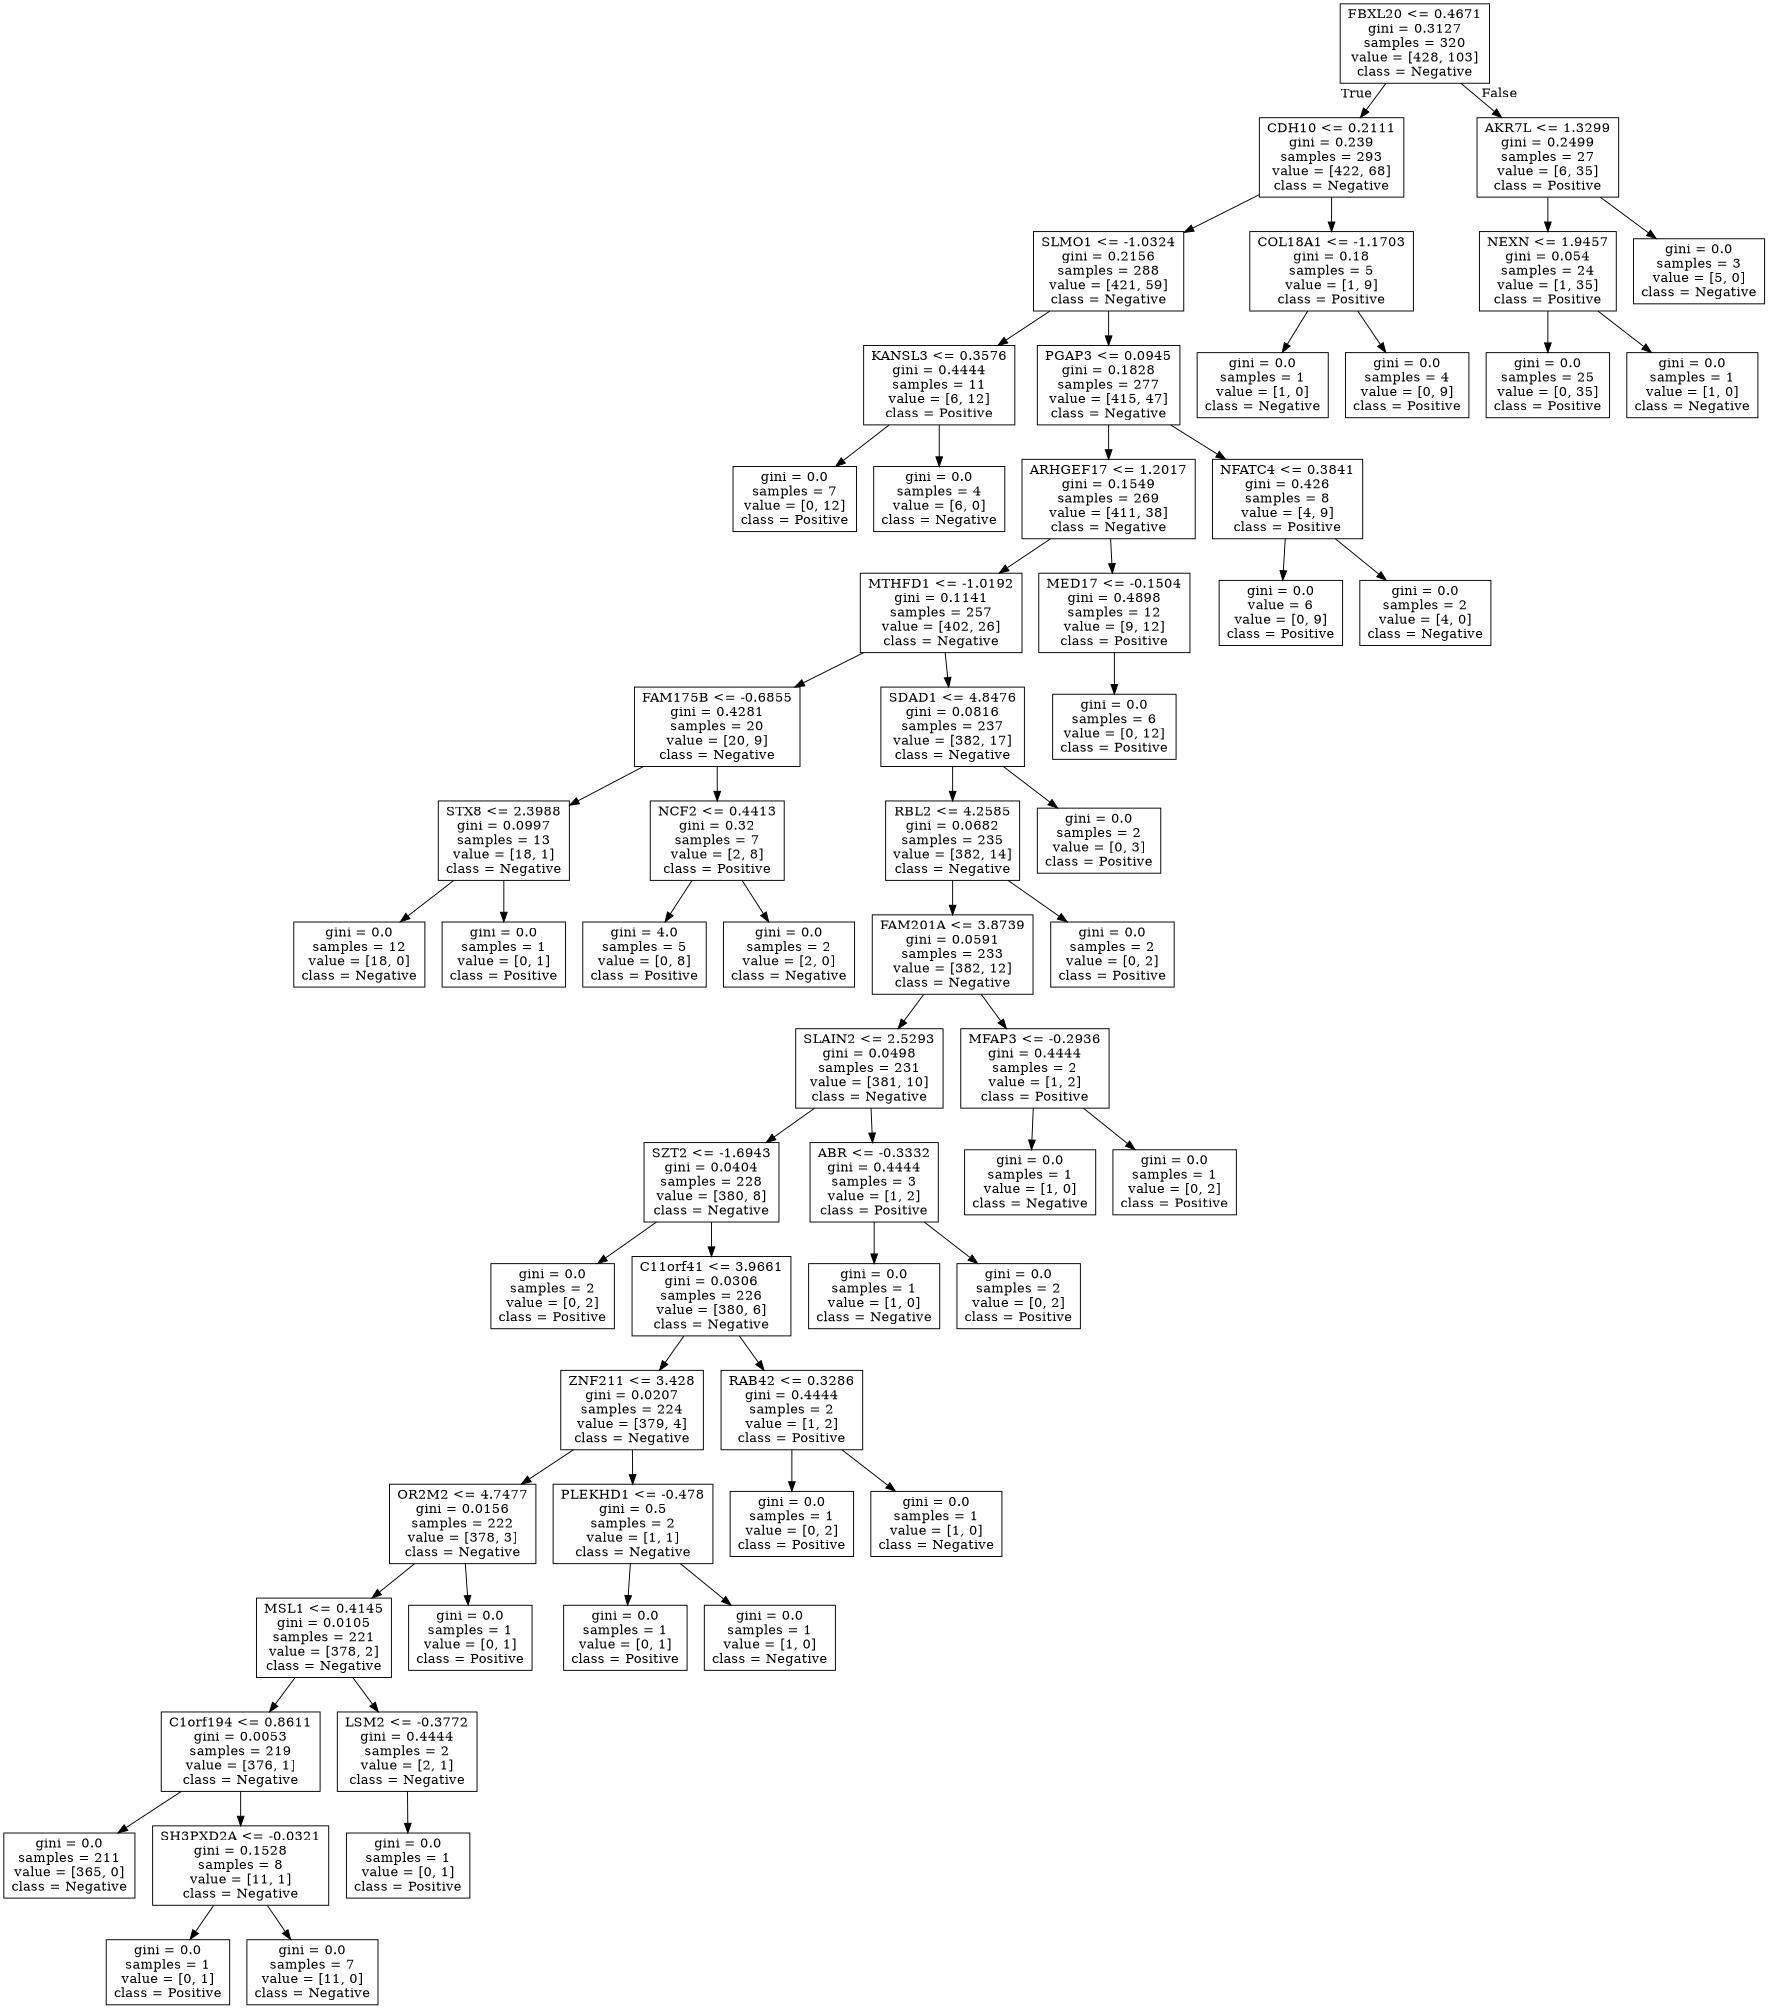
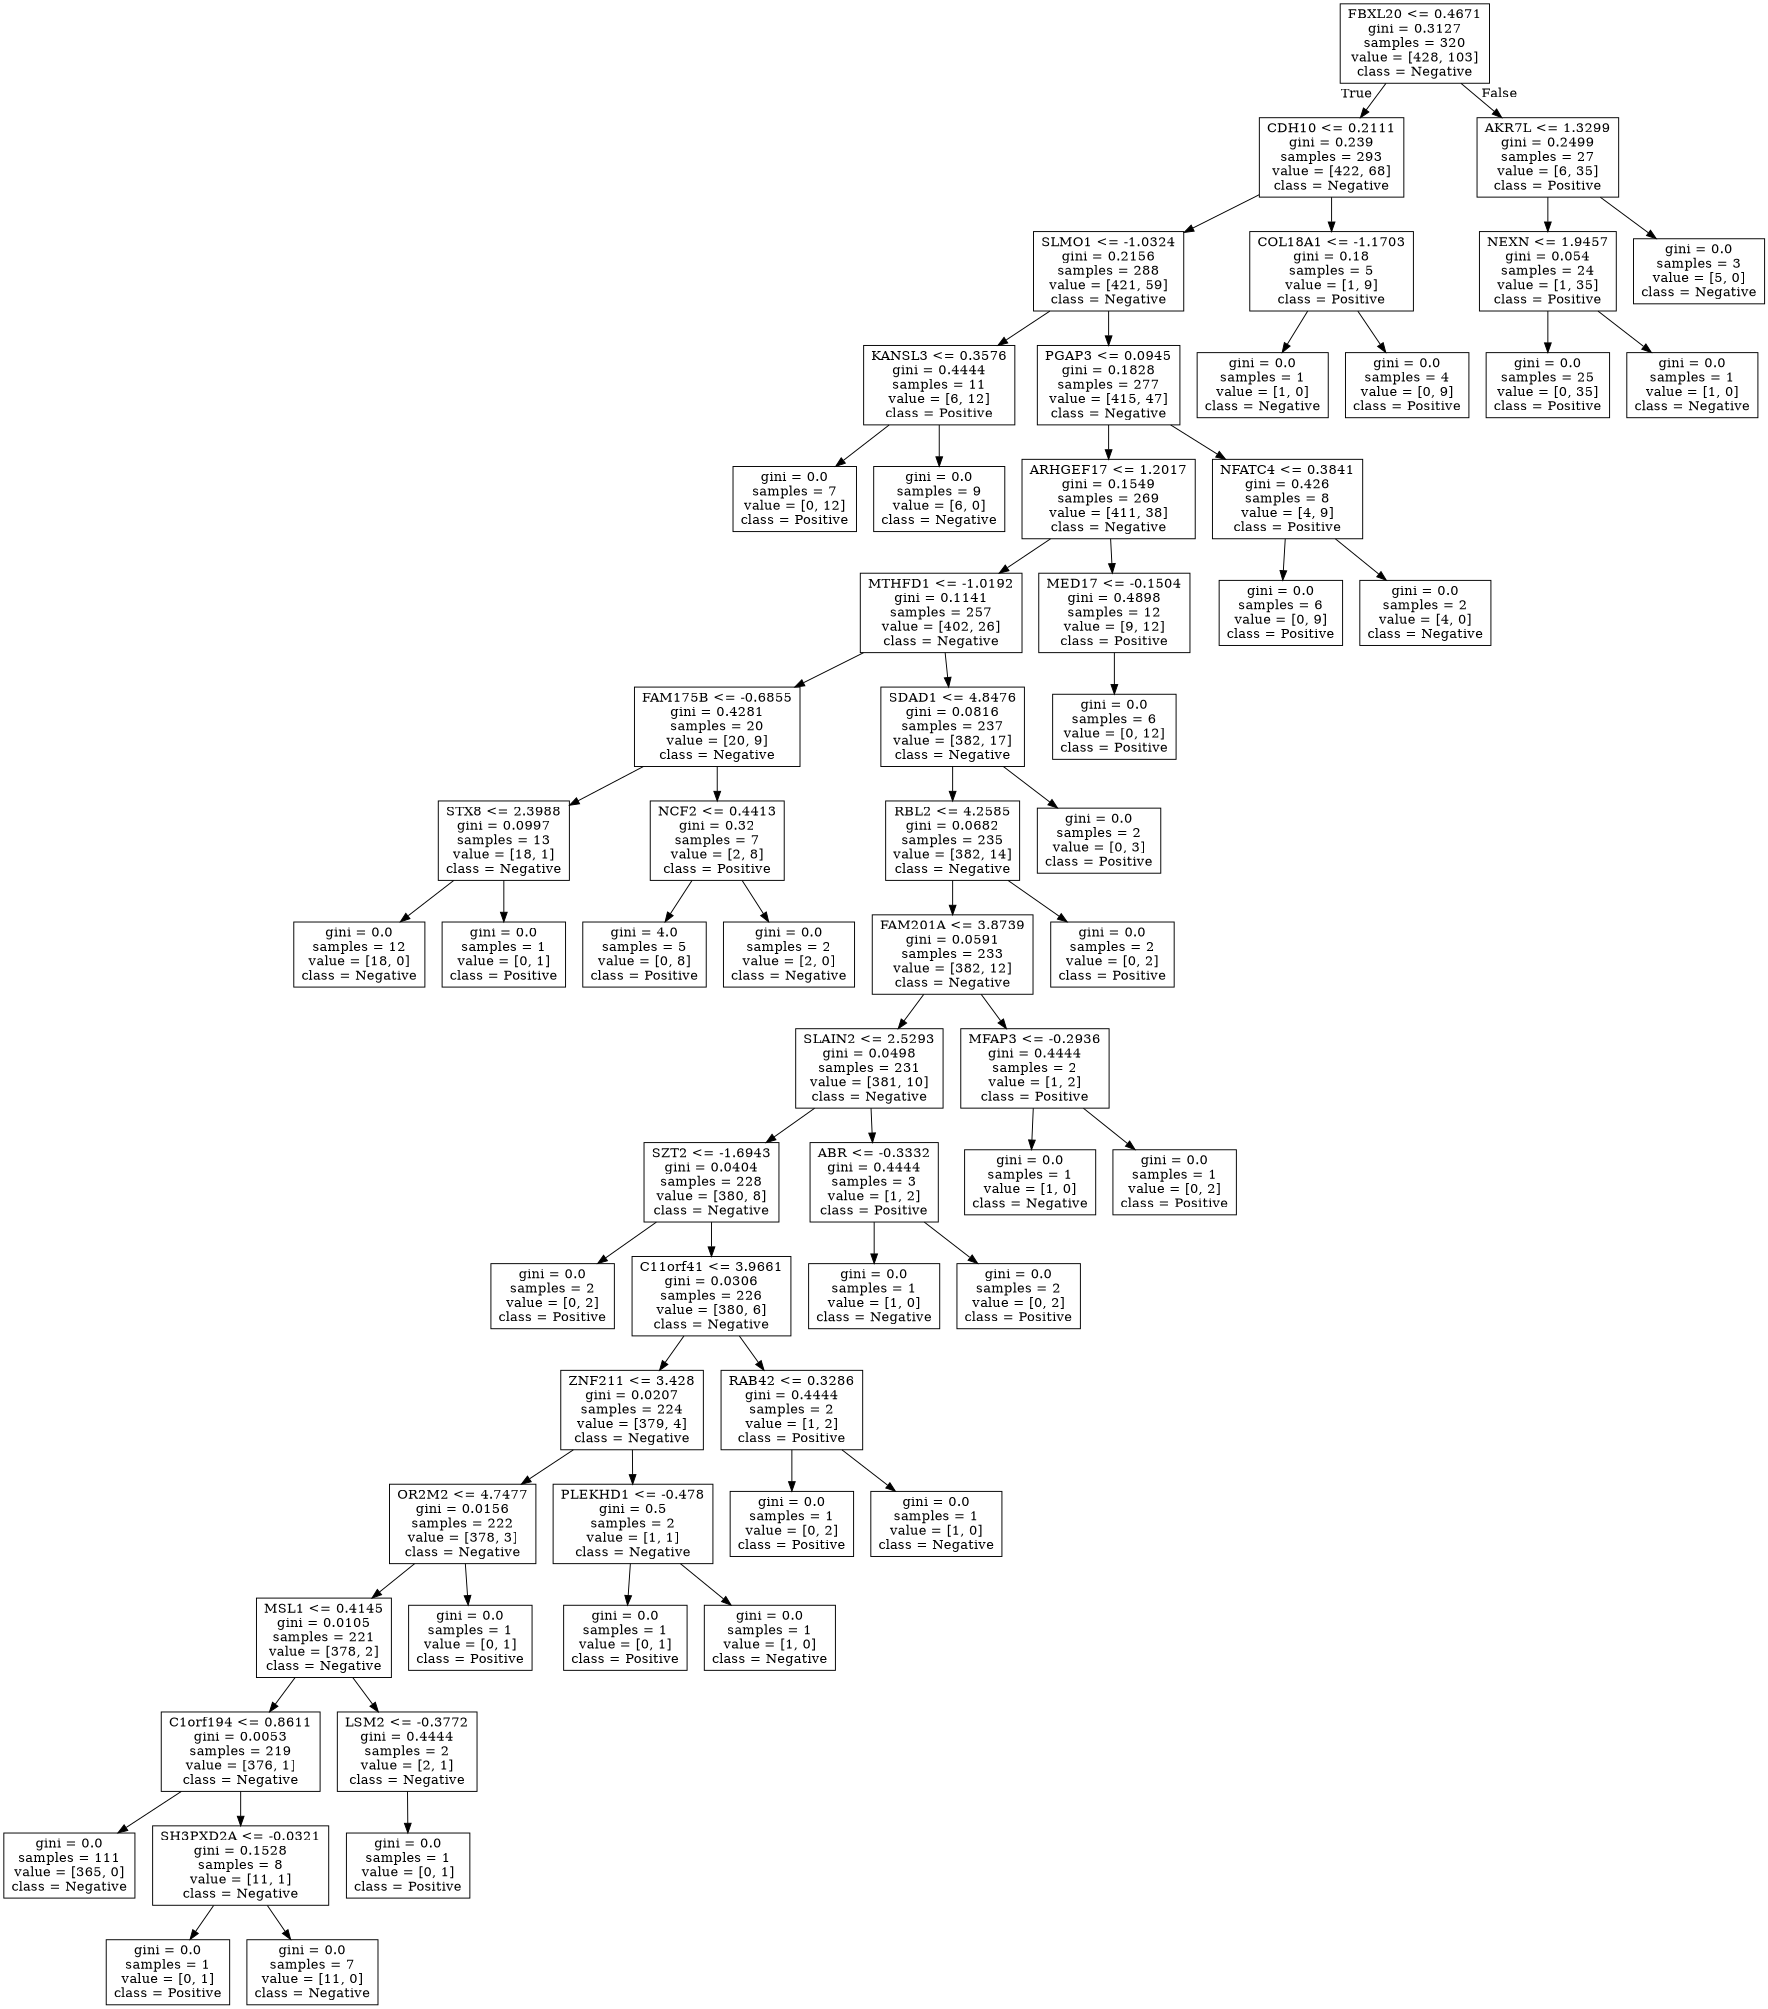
node "gini = 0.0 samples = 4 value = [6, 0] class = Negative": label "gini = 0.0 samples = 4 value = [6, 0] class = Negative" -> "gini = 0.0 samples = 9 value = [6, 0] class = Negative"
node "gini = 0.0 value = 6 value = [0, 9] class = Positive": label "gini = 0.0 value = 6 value = [0, 9] class = Positive" -> "gini = 0.0 samples = 6 value = [0, 9] class = Positive"
node "gini = 0.0 samples = 211 value = [365, 0] class = Negative": label "gini = 0.0 samples = 211 value = [365, 0] class = Negative" -> "gini = 0.0 samples = 111 value = [365, 0] class = Negative"
